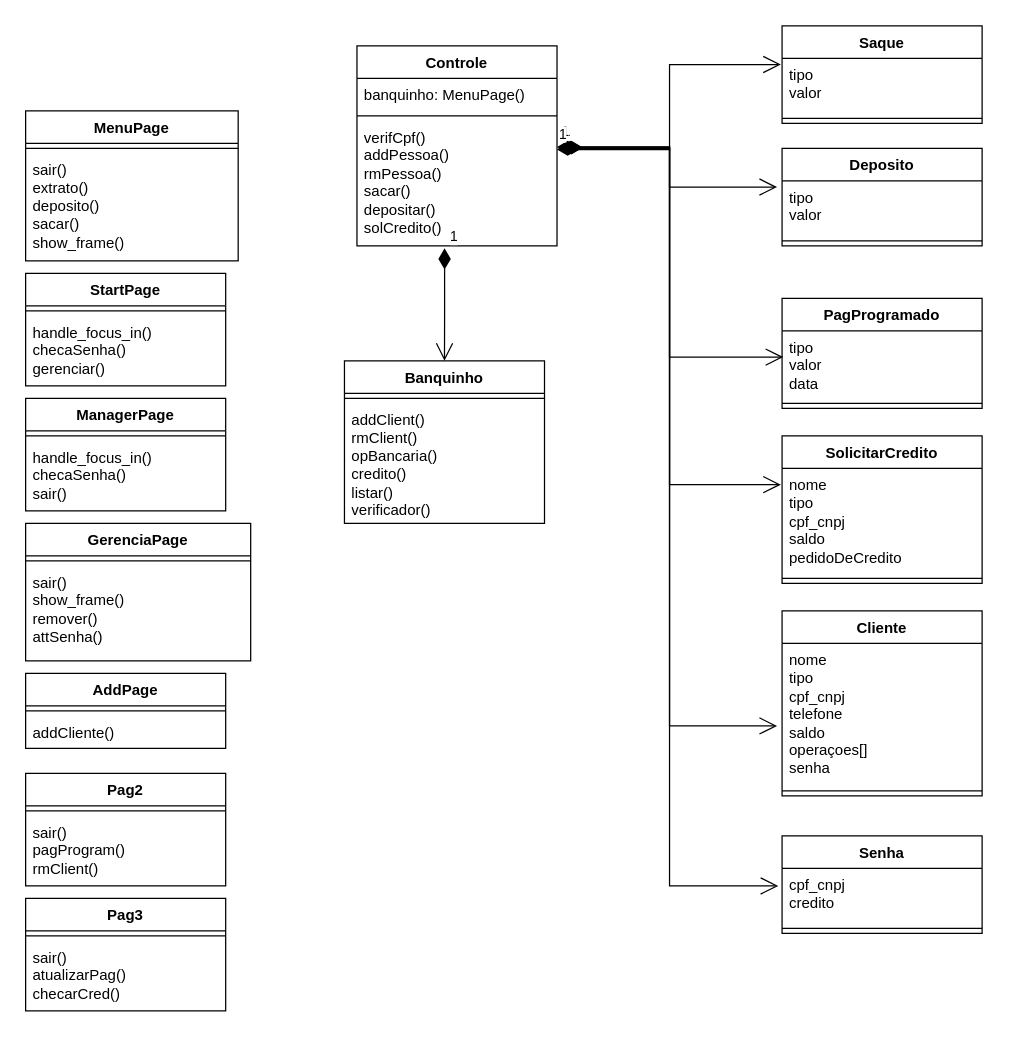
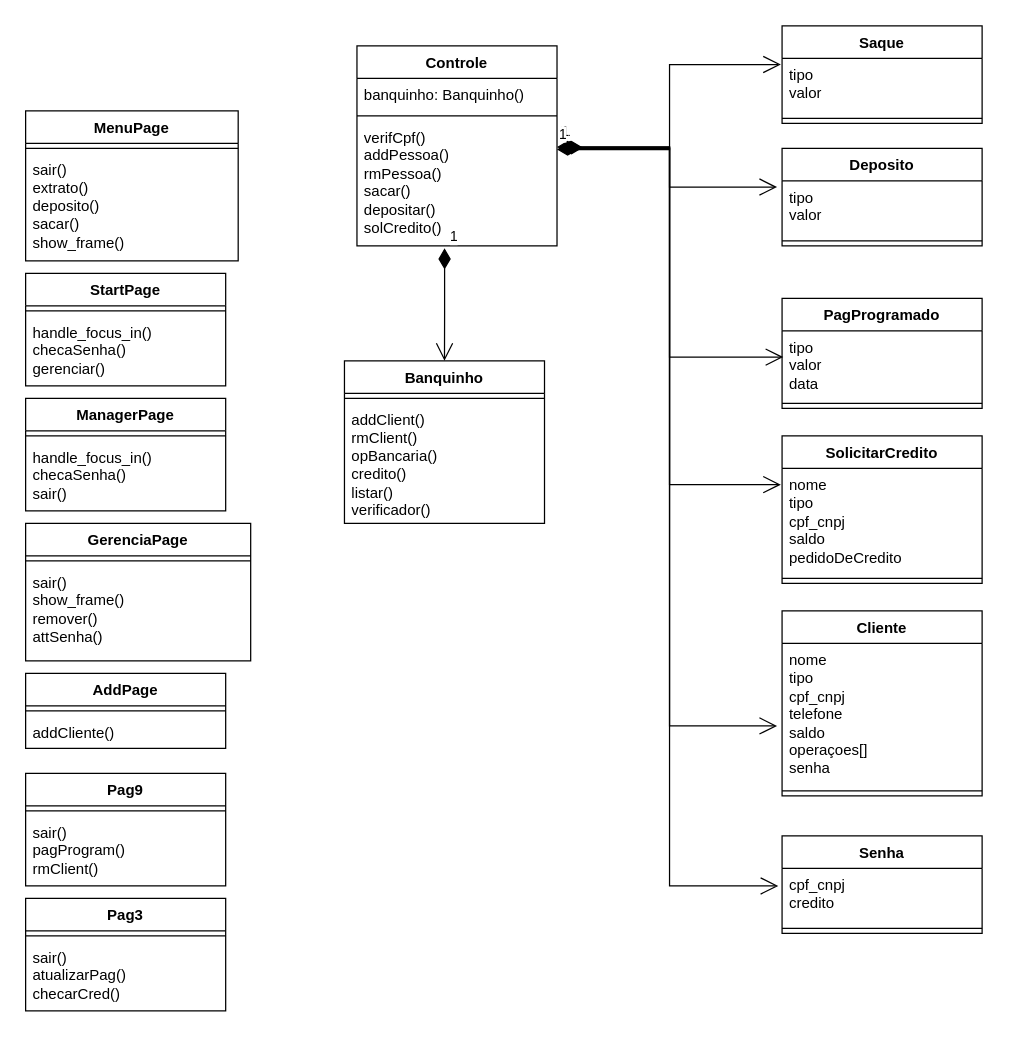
node "banquinho: MenuPage()": label "banquinho: MenuPage()" -> "banquinho: Banquinho()"
node "Pag2": label "Pag2" -> "Pag9"
